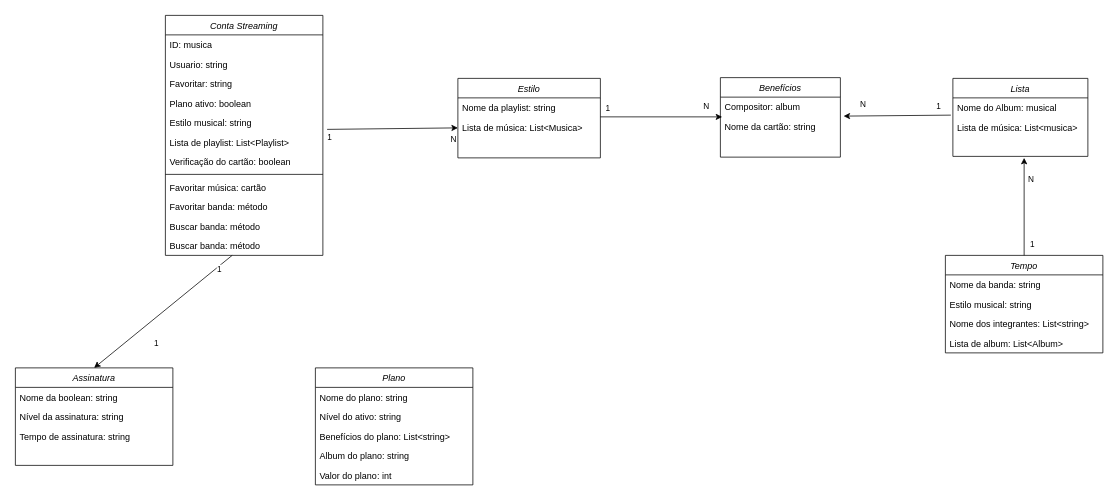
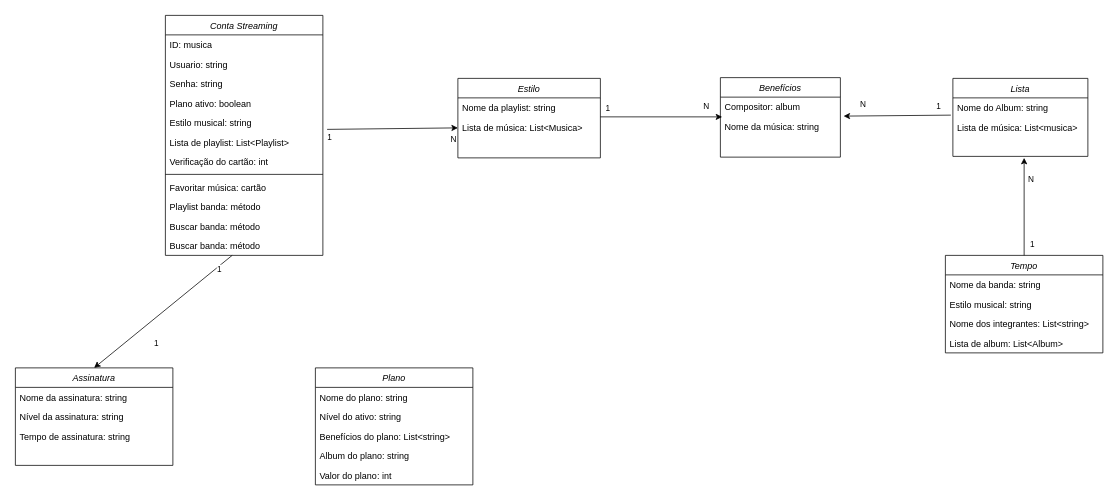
node "Favoritar: string": label "Favoritar: string" -> "Senha: string"
node "Nome do Album: musical": label "Nome do Album: musical" -> "Nome do Album: string"
node "Nome da cartão: string": label "Nome da cartão: string" -> "Nome da música: string"
node "Verificação do cartão: boolean": label "Verificação do cartão: boolean" -> "Verificação do cartão: int"
node "Favoritar banda: método": label "Favoritar banda: método" -> "Playlist banda: método"
node "Nome da boolean: string": label "Nome da boolean: string" -> "Nome da assinatura: string"
